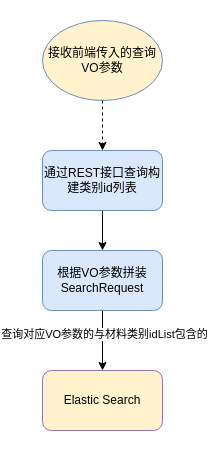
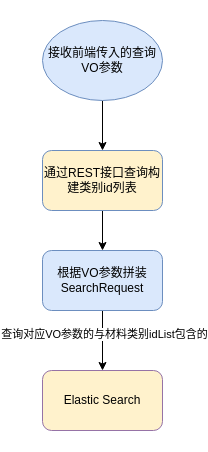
node "接收前端传入的查询VO参数": fillcolor #fff2cc -> #dae8fc
edge "接收前端传入的查询VO参数" -> "通过REST接口查询构建类别id列表": style dashed -> solid
node "通过REST接口查询构建类别id列表": fillcolor #dae8fc -> #fff2cc
